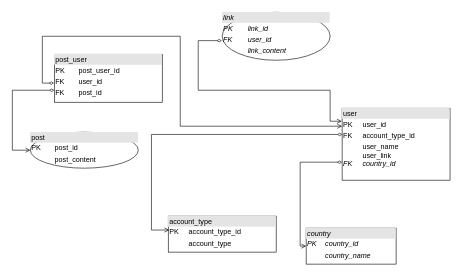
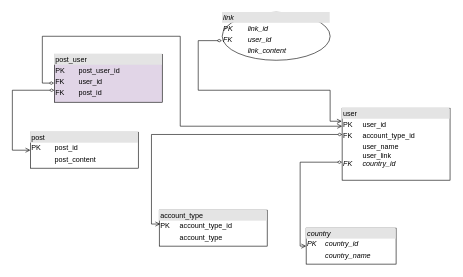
node "post_user PK post_user_id FK user_id FK post_id": fillcolor #ffffff -> #e1d5e7
node "post PK post_id post_content": shape ellipse -> rectangle
node "account_type PK account_type_id account_type": moved (222, 234) -> (213, 228)
